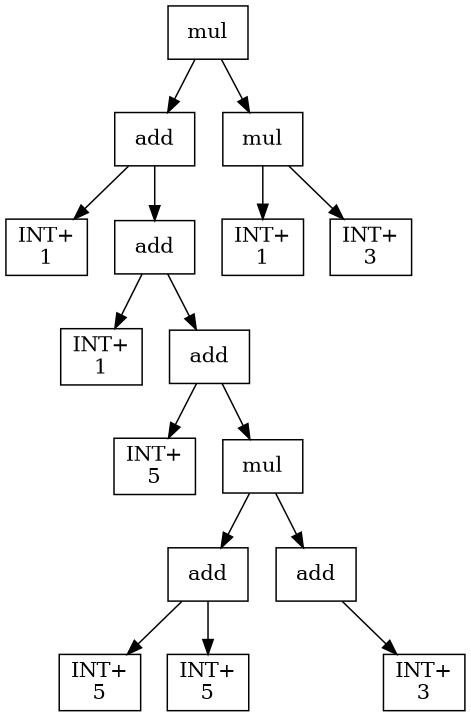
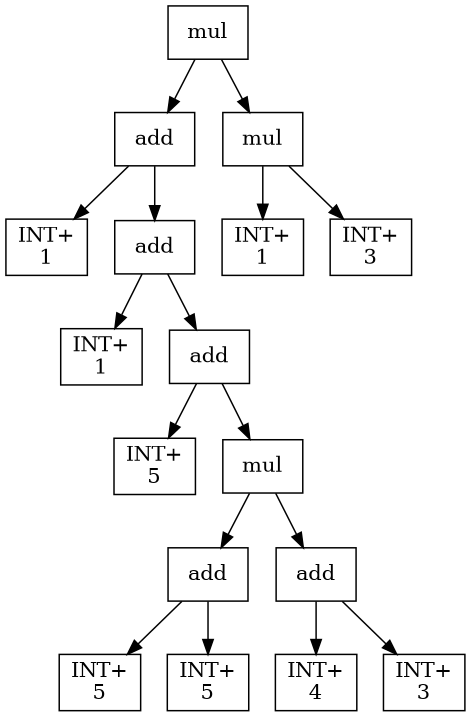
node "INT+ 4": added
